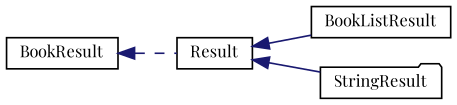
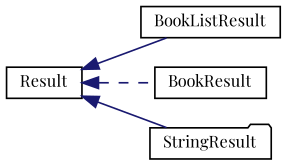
edge "Result" -> "BookResult": reversed
